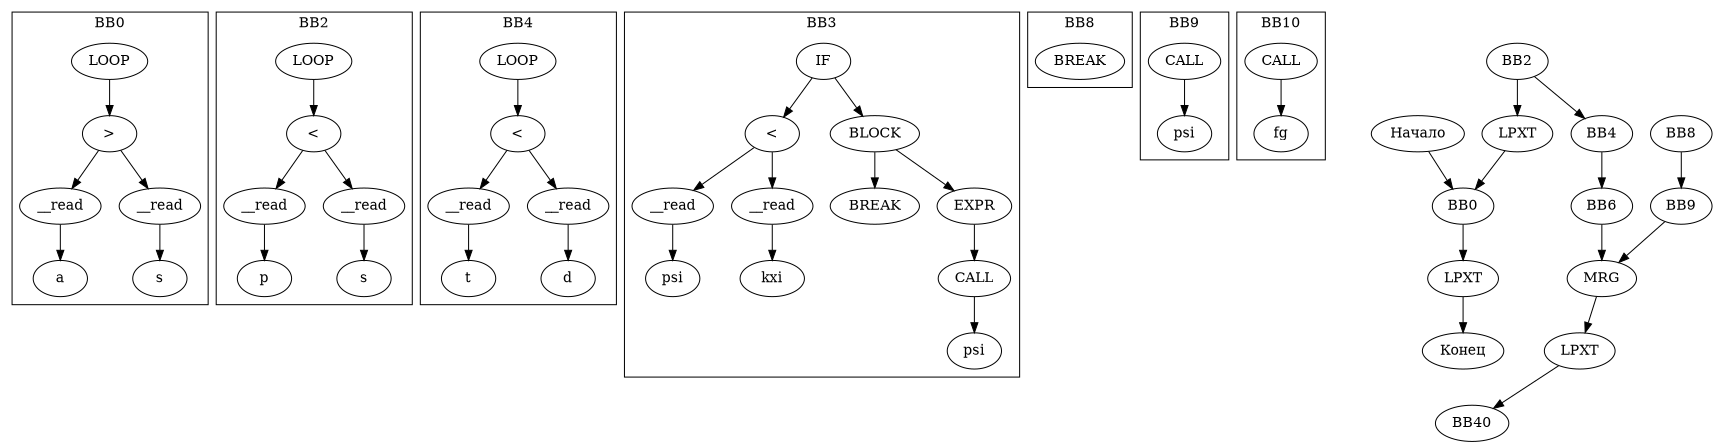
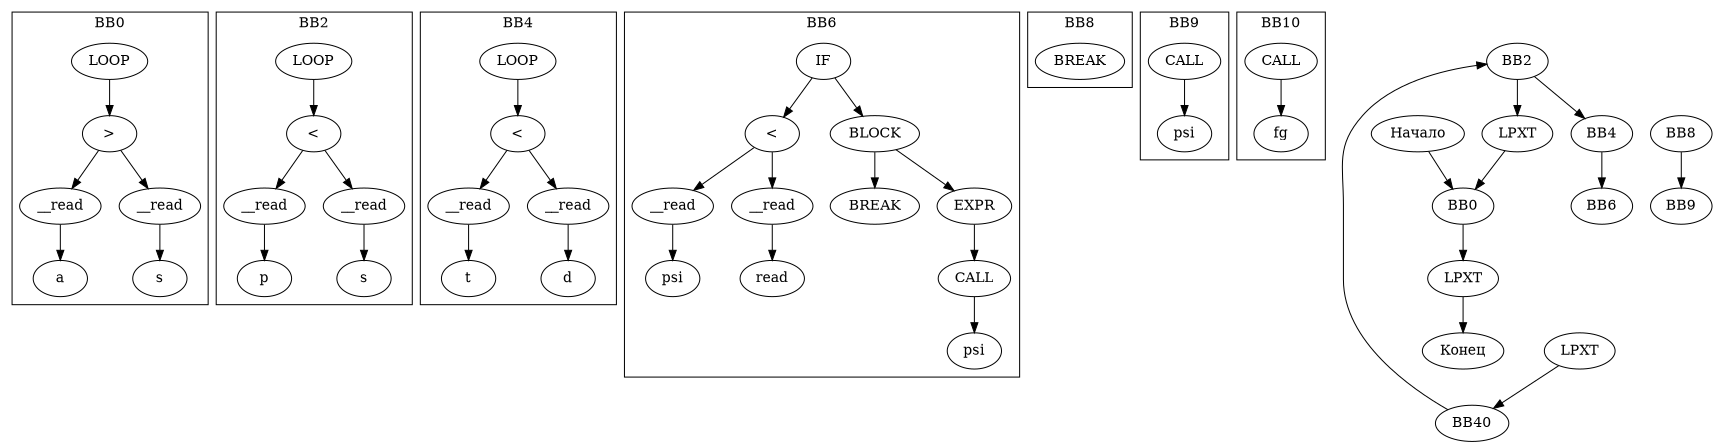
cluster "BB3": label "BB3" -> "BB6"
edge "BB40" -> "BB2": added
node "kxi": label "kxi" -> "read"
node "MRG": removed
